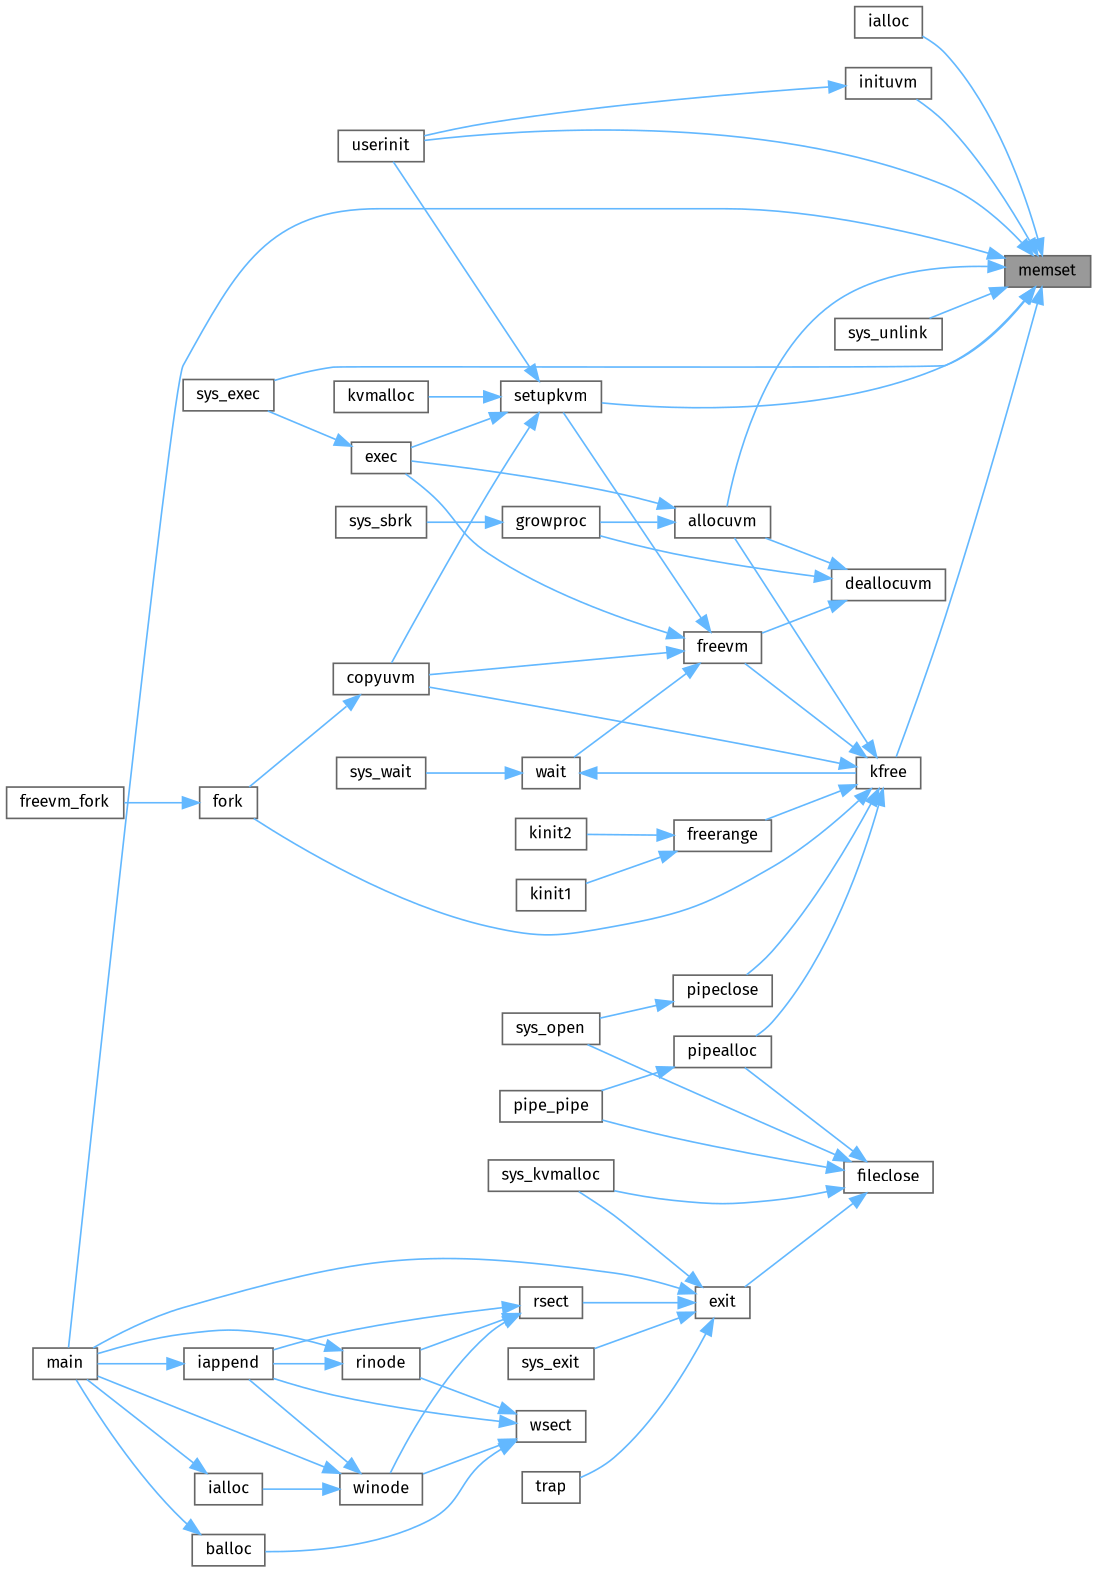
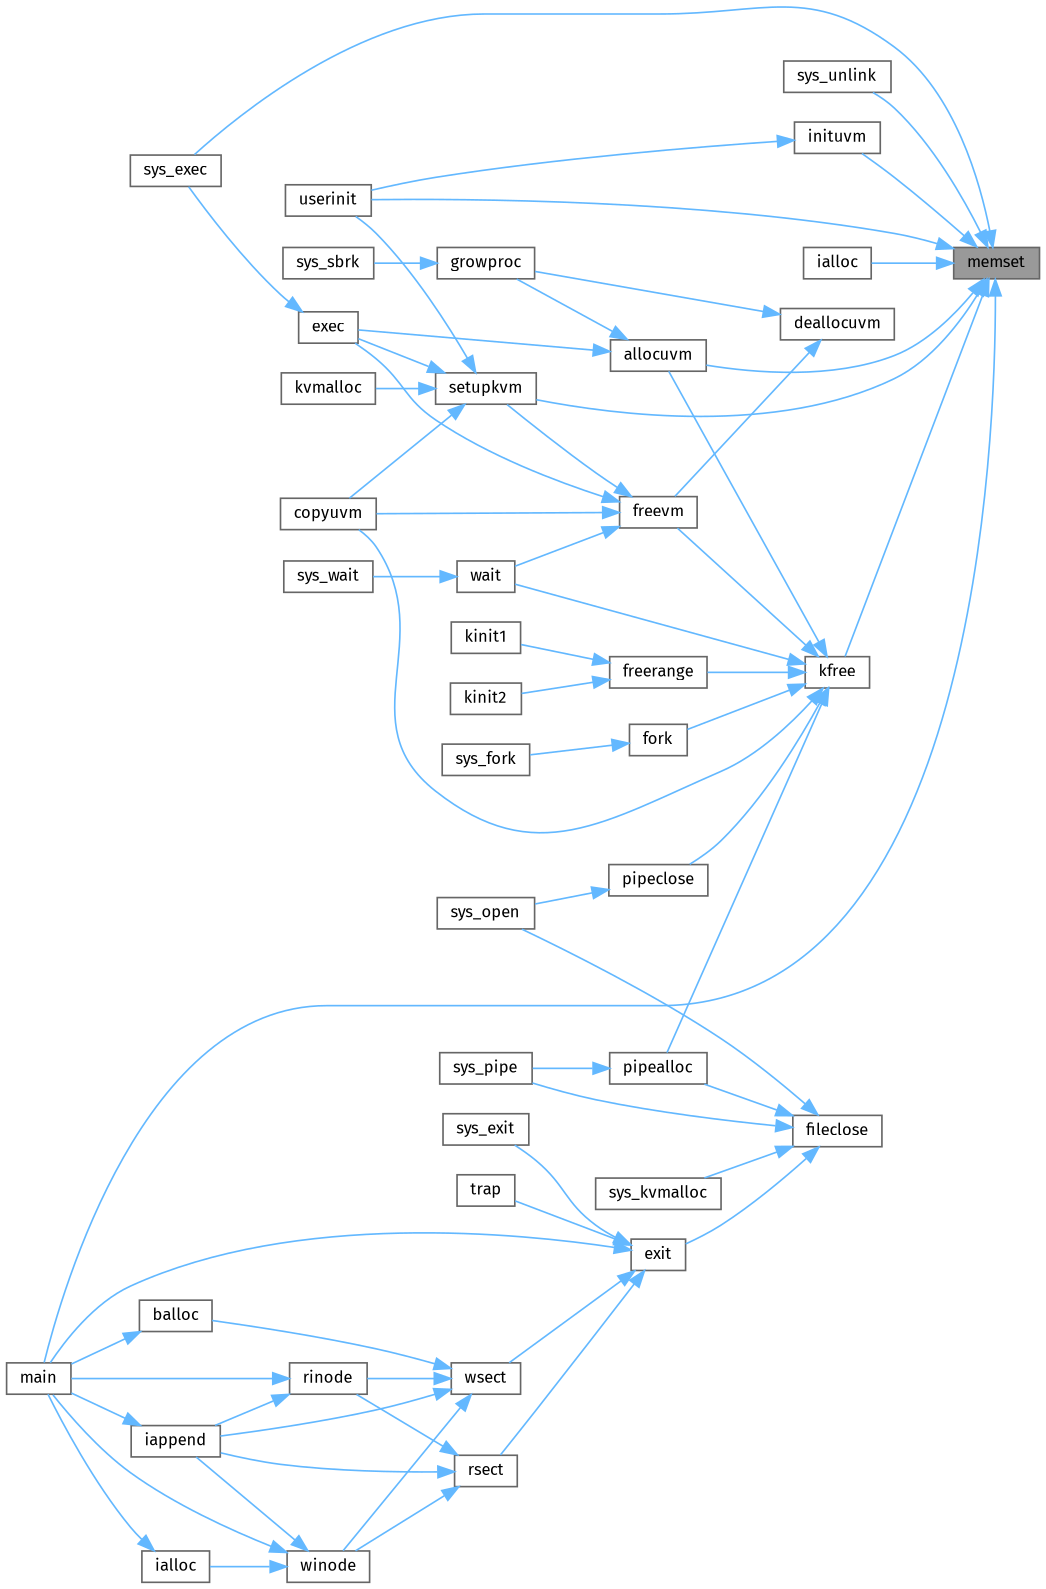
edge "allocuvm" -> "deallocuvm": removed
edge "fork" -> "copyuvm": removed
edge "kfree" -> "wait": reversed
node "freevm_fork": label "freevm_fork" -> "sys_fork"
node "pipe_pipe": label "pipe_pipe" -> "sys_pipe"
edge "sys_kvmalloc" -> "exit": now "wsect" -> "exit"
